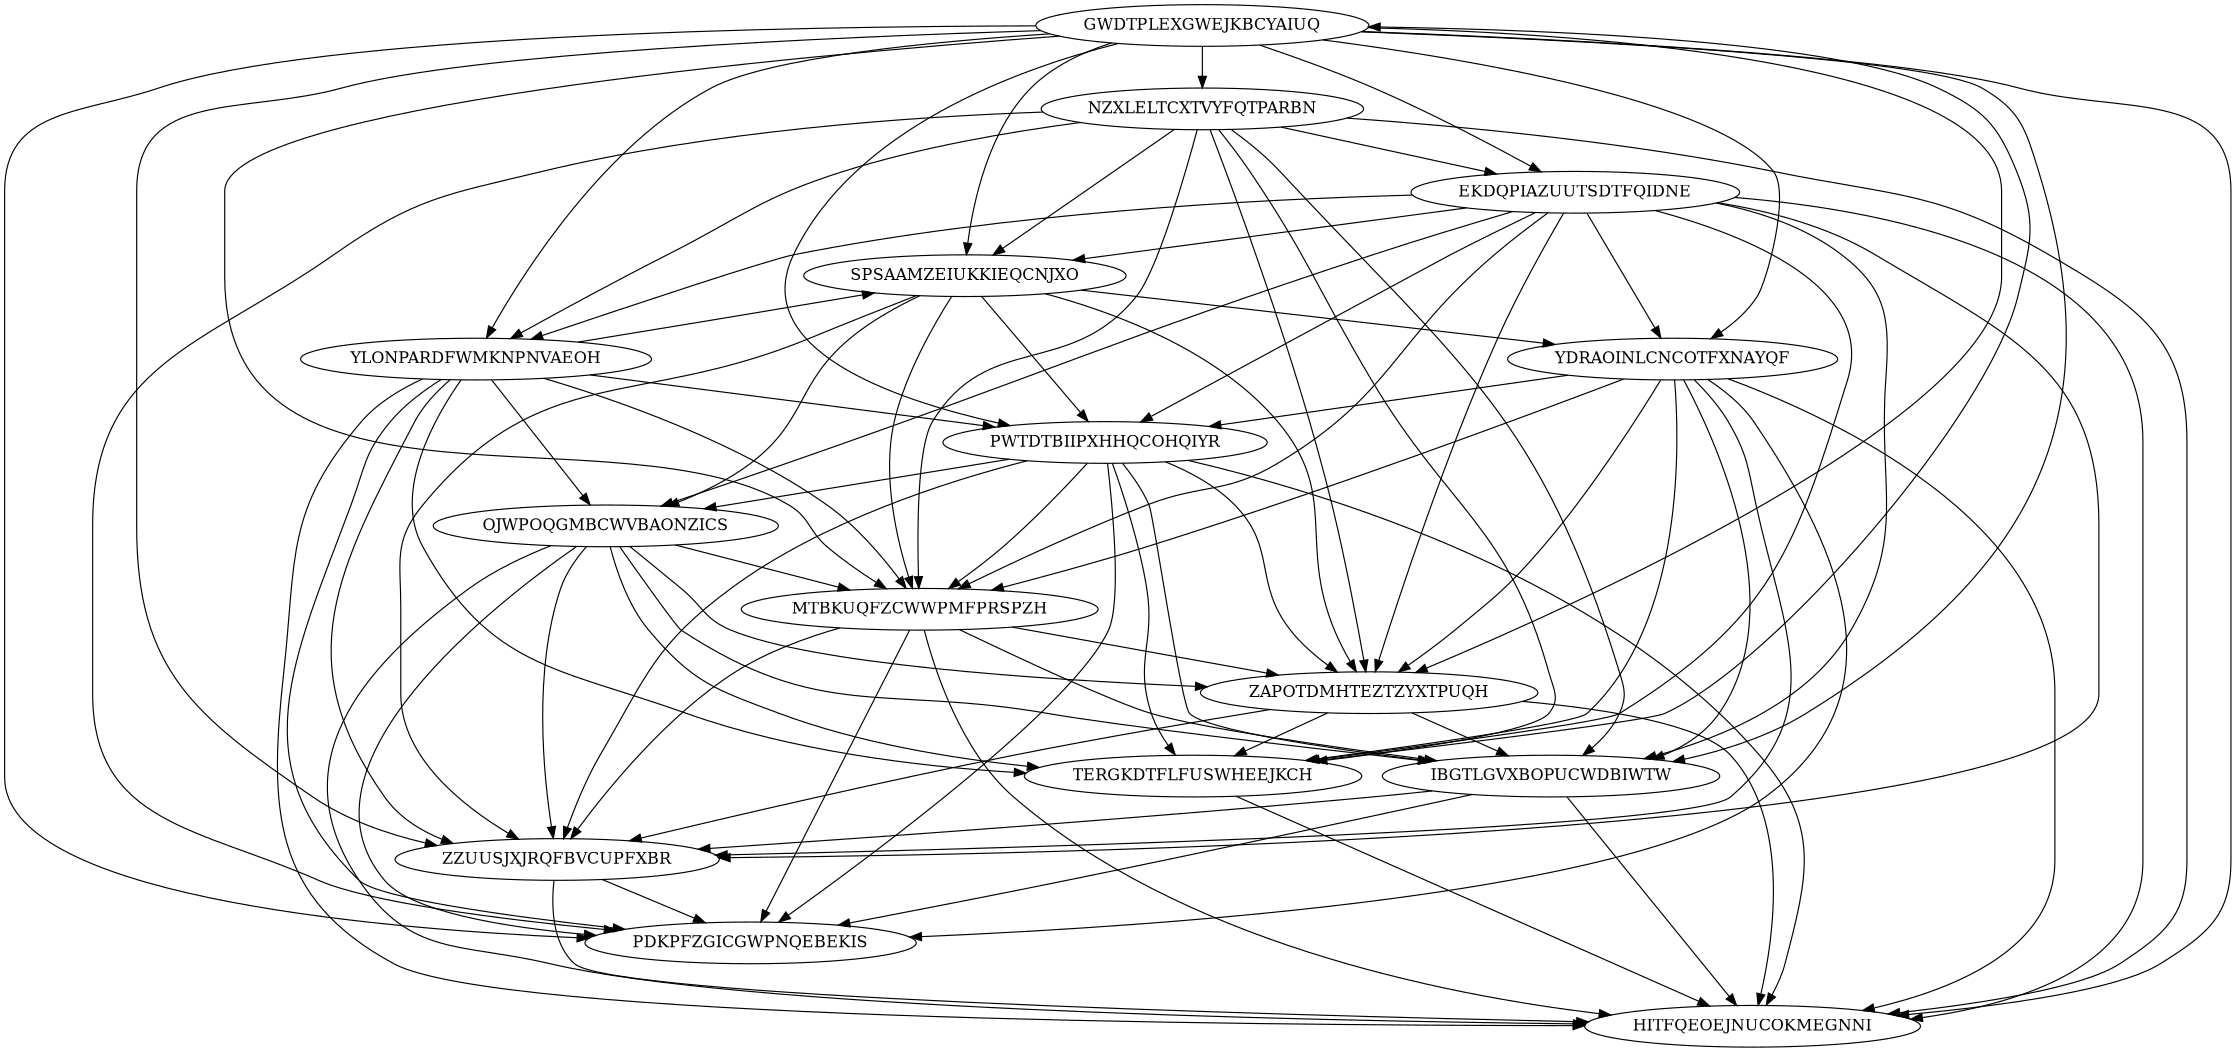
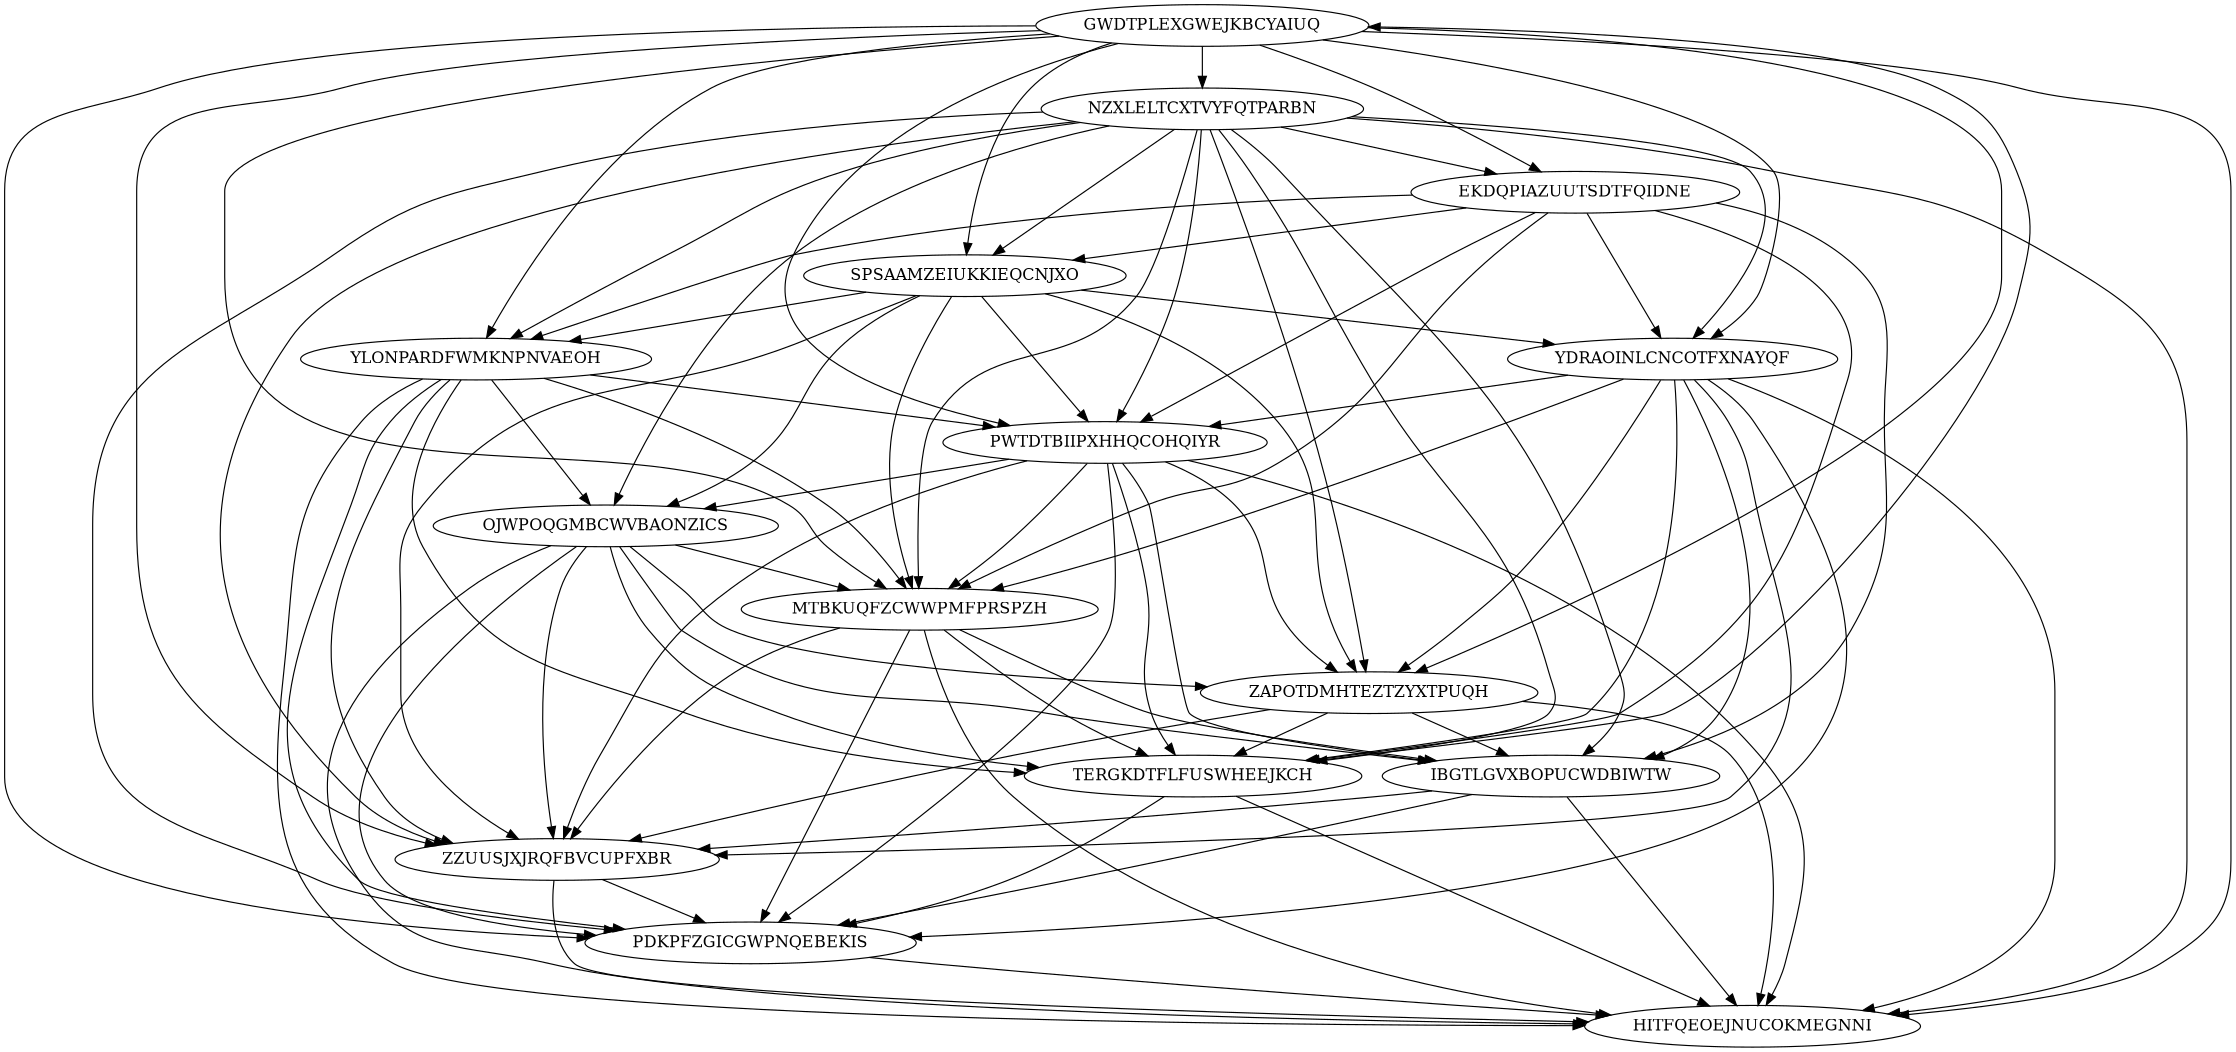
edge "NZXLELTCXTVYFQTPARBN" -> "YDRAOINLCNCOTFXNAYQF": added
edge "GWDTPLEXGWEJKBCYAIUQ" -> "IBGTLGVXBOPUCWDBIWTW": removed
edge "NZXLELTCXTVYFQTPARBN" -> "PWTDTBIIPXHHQCOHQIYR": added
edge "YLONPARDFWMKNPNVAEOH" -> "SPSAAMZEIUKKIEQCNJXO": reversed
edge "EKDQPIAZUUTSDTFQIDNE" -> "OJWPOQGMBCWVBAONZICS": now "NZXLELTCXTVYFQTPARBN" -> "OJWPOQGMBCWVBAONZICS"
edge "EKDQPIAZUUTSDTFQIDNE" -> "ZAPOTDMHTEZTZYXTPUQH": removed
edge "EKDQPIAZUUTSDTFQIDNE" -> "HITFQEOEJNUCOKMEGNNI": now "PDKPFZGICGWPNQEBEKIS" -> "HITFQEOEJNUCOKMEGNNI"
edge "MTBKUQFZCWWPMFPRSPZH" -> "ZAPOTDMHTEZTZYXTPUQH": now "MTBKUQFZCWWPMFPRSPZH" -> "TERGKDTFLFUSWHEEJKCH"
edge "EKDQPIAZUUTSDTFQIDNE" -> "ZZUUSJXJRQFBVCUPFXBR": now "NZXLELTCXTVYFQTPARBN" -> "ZZUUSJXJRQFBVCUPFXBR"
edge "TERGKDTFLFUSWHEEJKCH" -> "PDKPFZGICGWPNQEBEKIS": added
